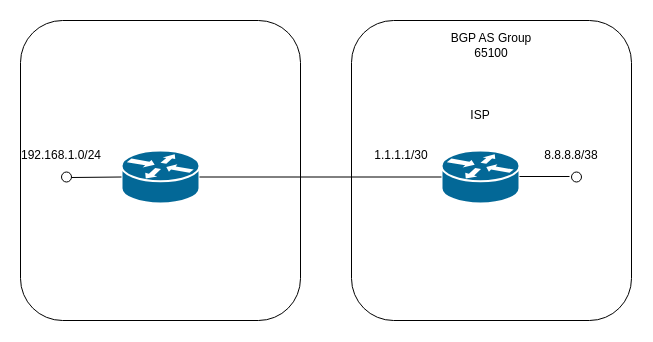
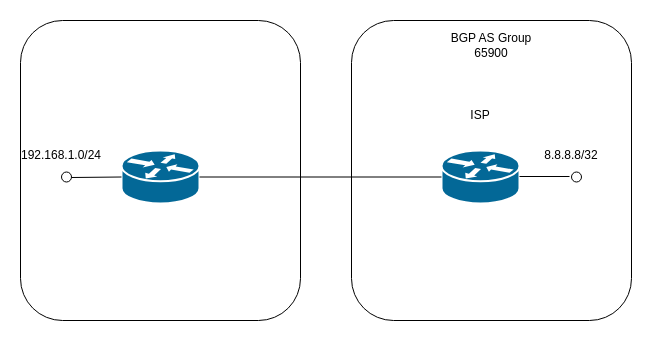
node "BGP AS Group 65100": label "BGP AS Group 65100" -> "BGP AS Group 65900"
node "1.1.1.1/30": removed
node "8.8.8.8/38": label "8.8.8.8/38" -> "8.8.8.8/32"
